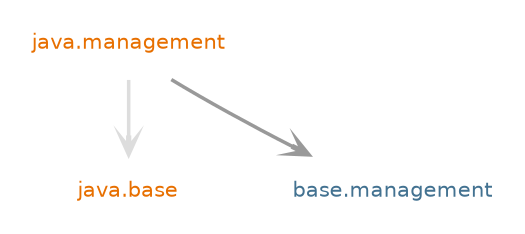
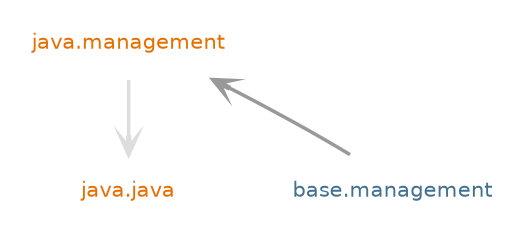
edge "java.management" -> "base.management": reversed
node "java.base": label "java.base" -> "java.java"
